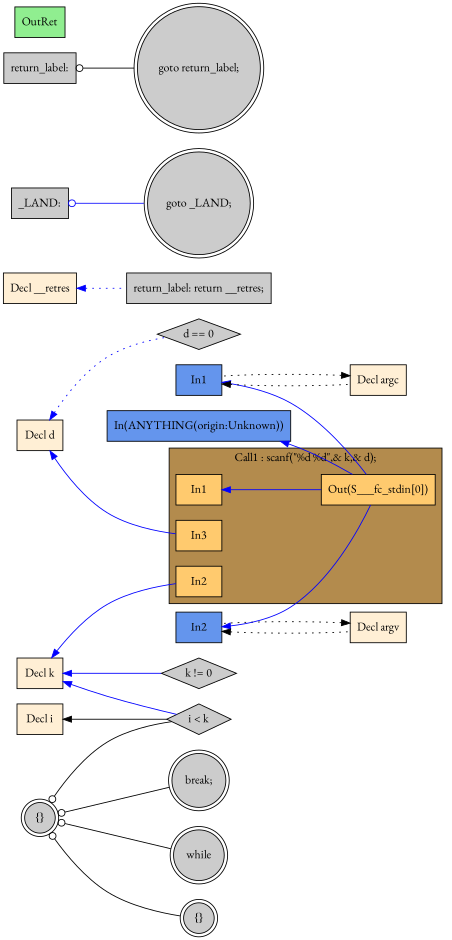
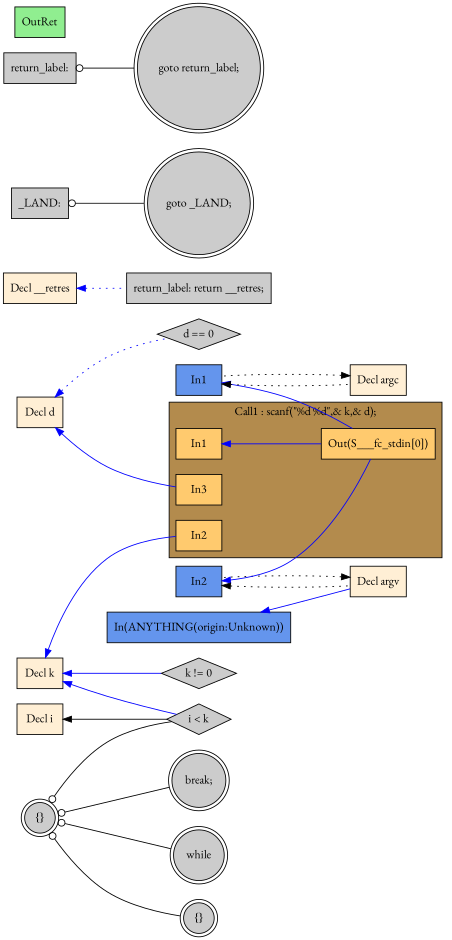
edge "goto _LAND;" -> "_LAND:": color #0000ff -> #000000
edge "Out(S___fc_stdin[0])" -> "In(ANYTHING(origin:Unknown))": now "Decl argv" -> "In(ANYTHING(origin:Unknown))"
